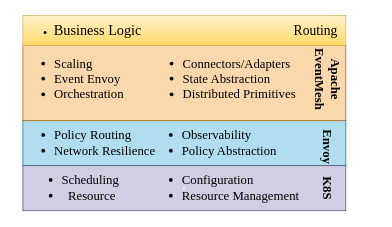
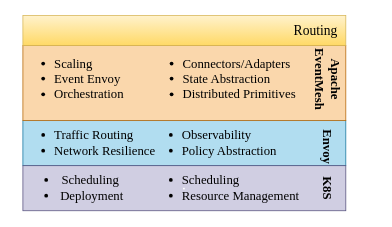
node "Business Logic": removed
node "Policy Routing Network Resilience": label "Policy Routing Network Resilience" -> "Traffic Routing Network Resilience"
node "Scheduling Resource": label "Scheduling Resource" -> "Scheduling Deployment"
node "Configuration Resource Management": label "Configuration Resource Management" -> "Scheduling Resource Management"
